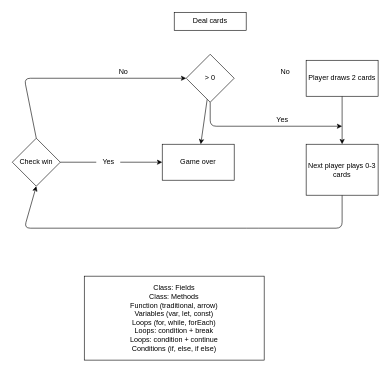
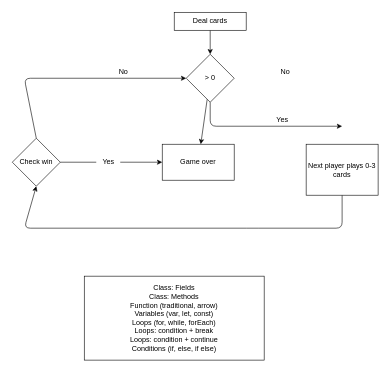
edge "Deal cards" -> "> 0": added
node "Player draws 2 cards": removed
edge "Player draws 2 cards" -> "Next player plays 0-3 cards": removed
